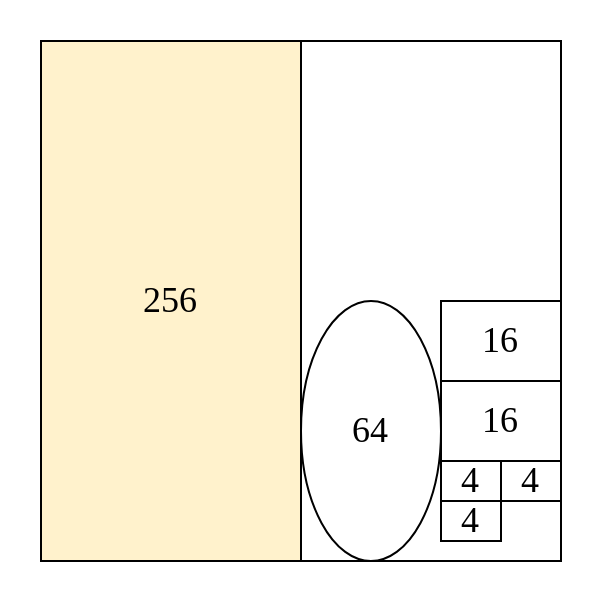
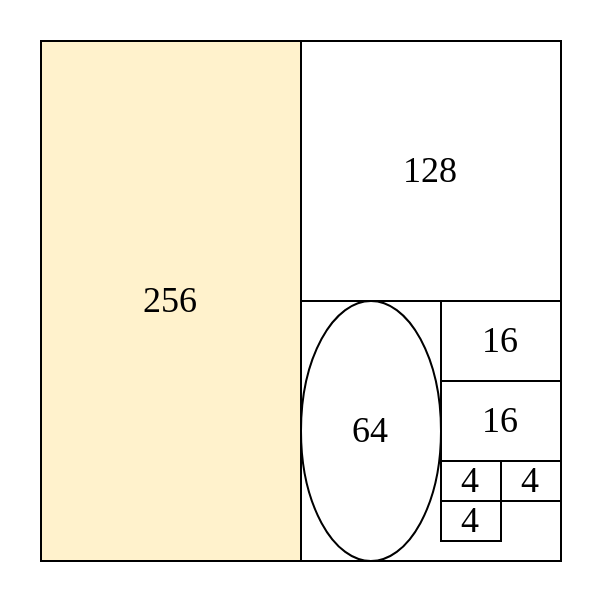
node "128": added
